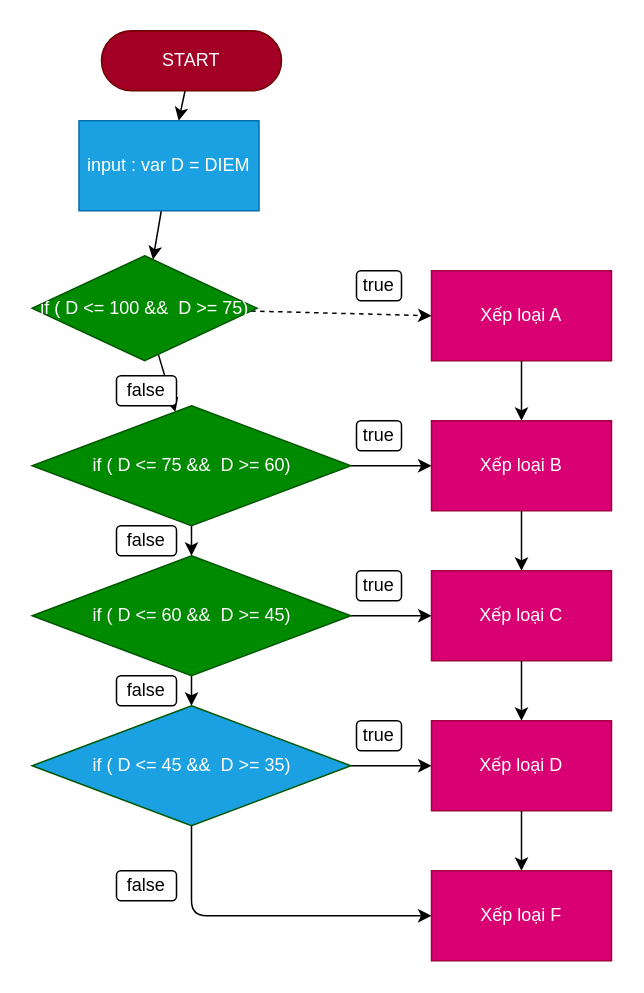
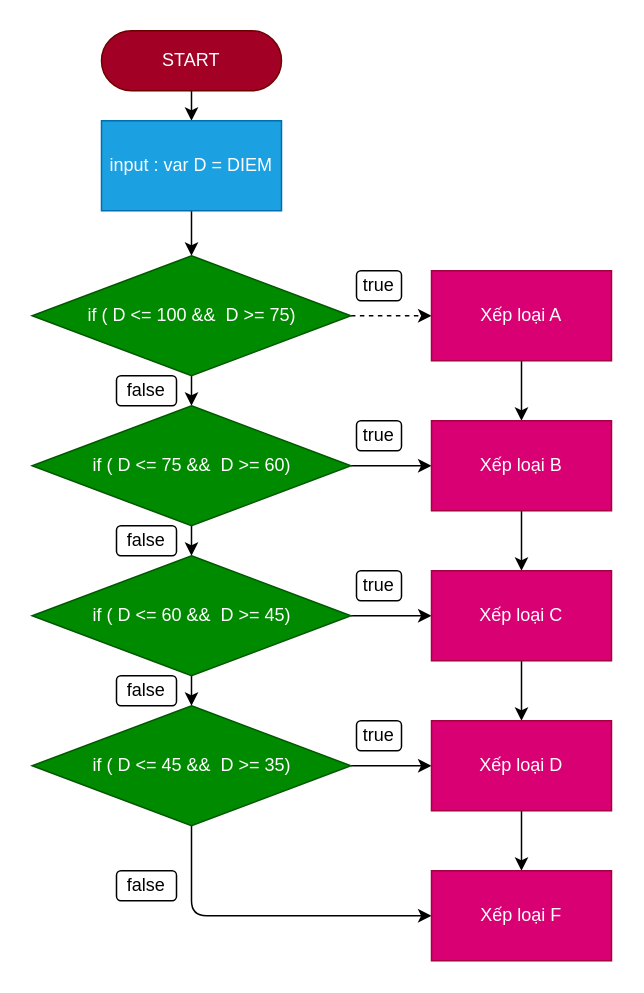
node "input : var D = DIEM": moved (169, 166) -> (191, 166)
node "if ( D <= 100 && D >= 75)": size 225x105 -> 319x120
node "if ( D <= 45 && D >= 35)": fillcolor #1ba1e2 -> #008a00
